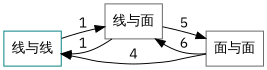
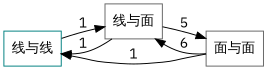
edge "面与面" -> "线与线": label "4" -> "1"
